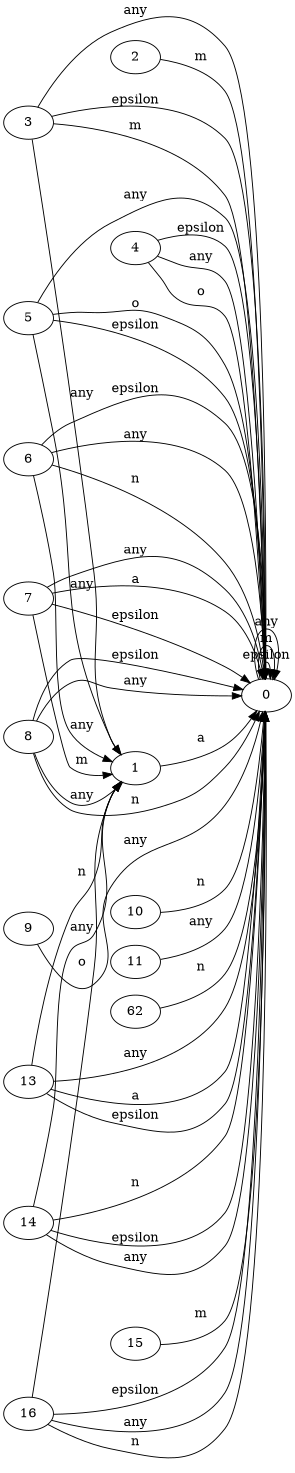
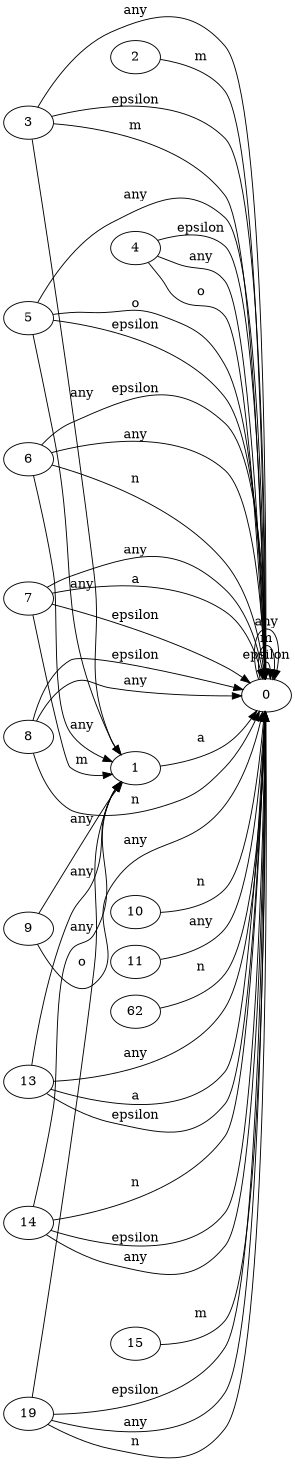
edge "8" -> "1": now "9" -> "1"
edge "13" -> "1": label "n" -> "any"
node "16": label "16" -> "19"
